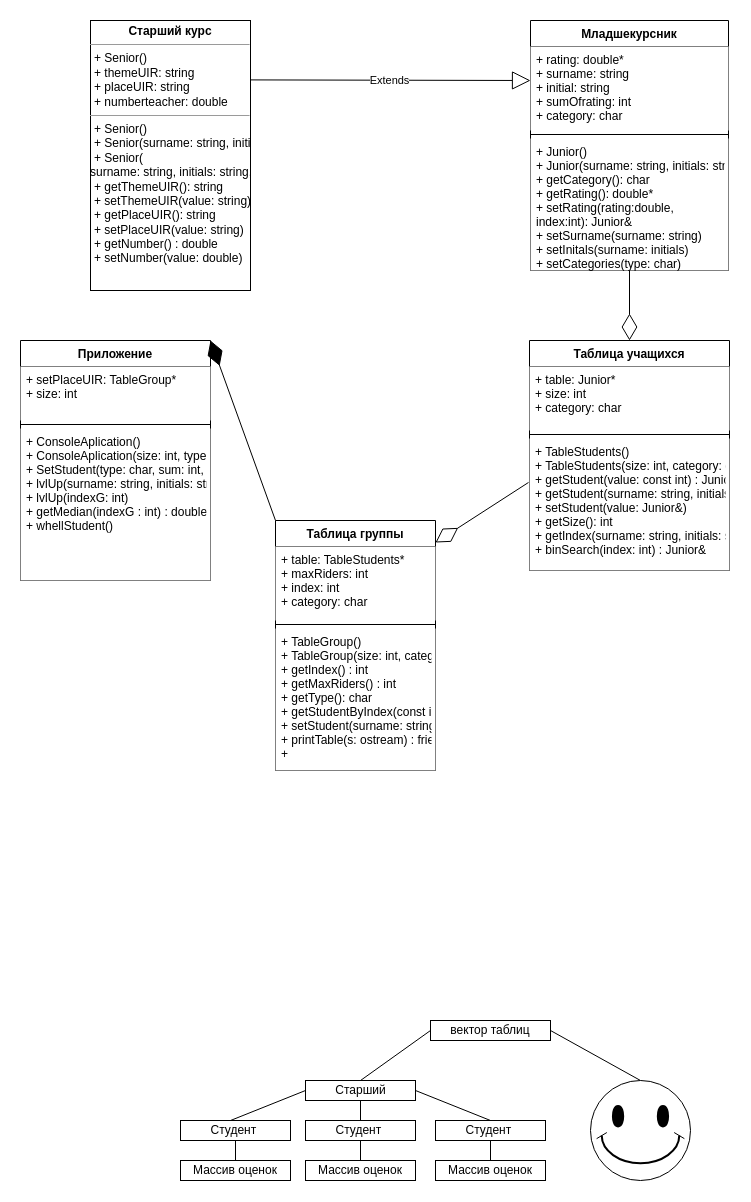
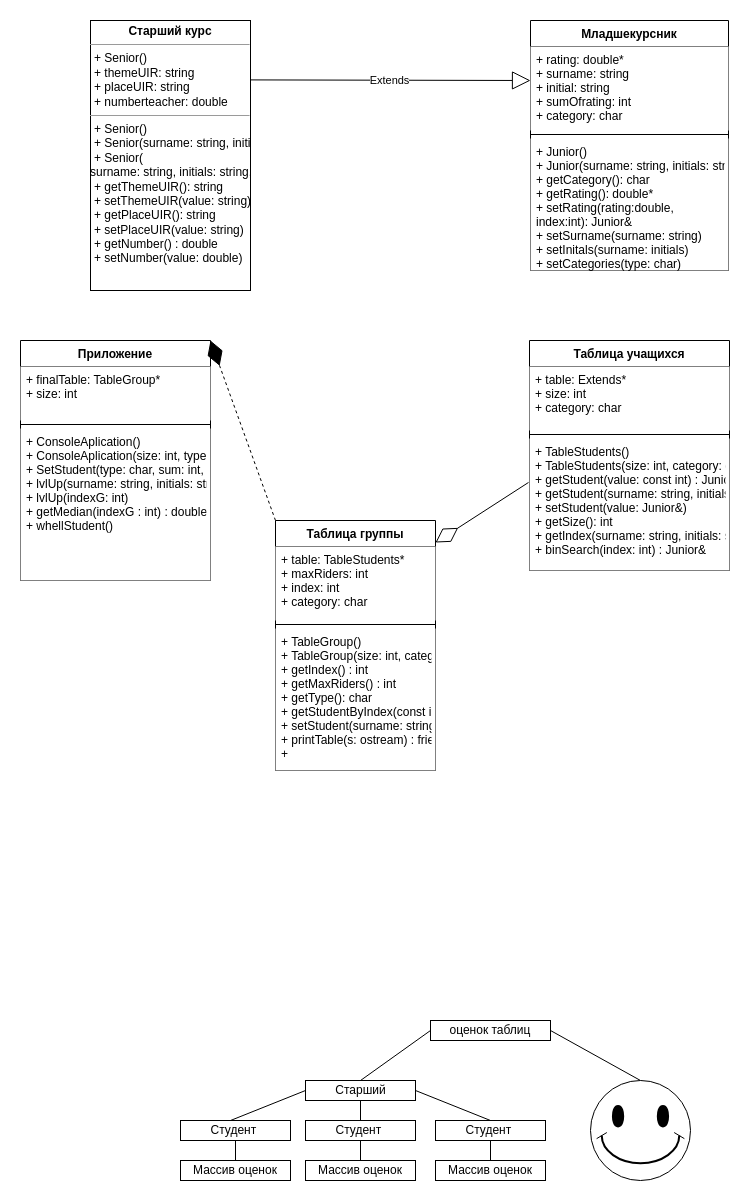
edge "Младшекурсник" -> "Таблица учащихся": removed
node "+ setPlaceUIR: TableGroup* + size: int": label "+ setPlaceUIR: TableGroup* + size: int" -> "+ finalTable: TableGroup* + size: int"
node "+ table: Junior* + size: int + category: char": label "+ table: Junior* + size: int + category: char" -> "+ table: Extends* + size: int + category: char"
edge "Таблица группы" -> "Приложение": style solid -> dashed
node "вектор таблиц": label "вектор таблиц" -> "оценок таблиц"
